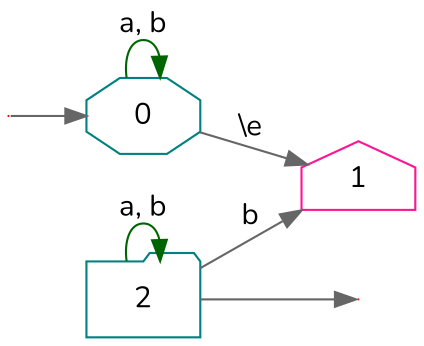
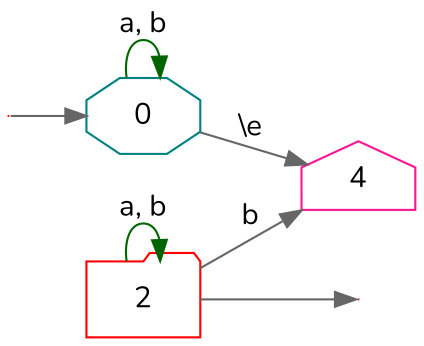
node "1": label "1" -> "4"
node "2": color teal -> red
